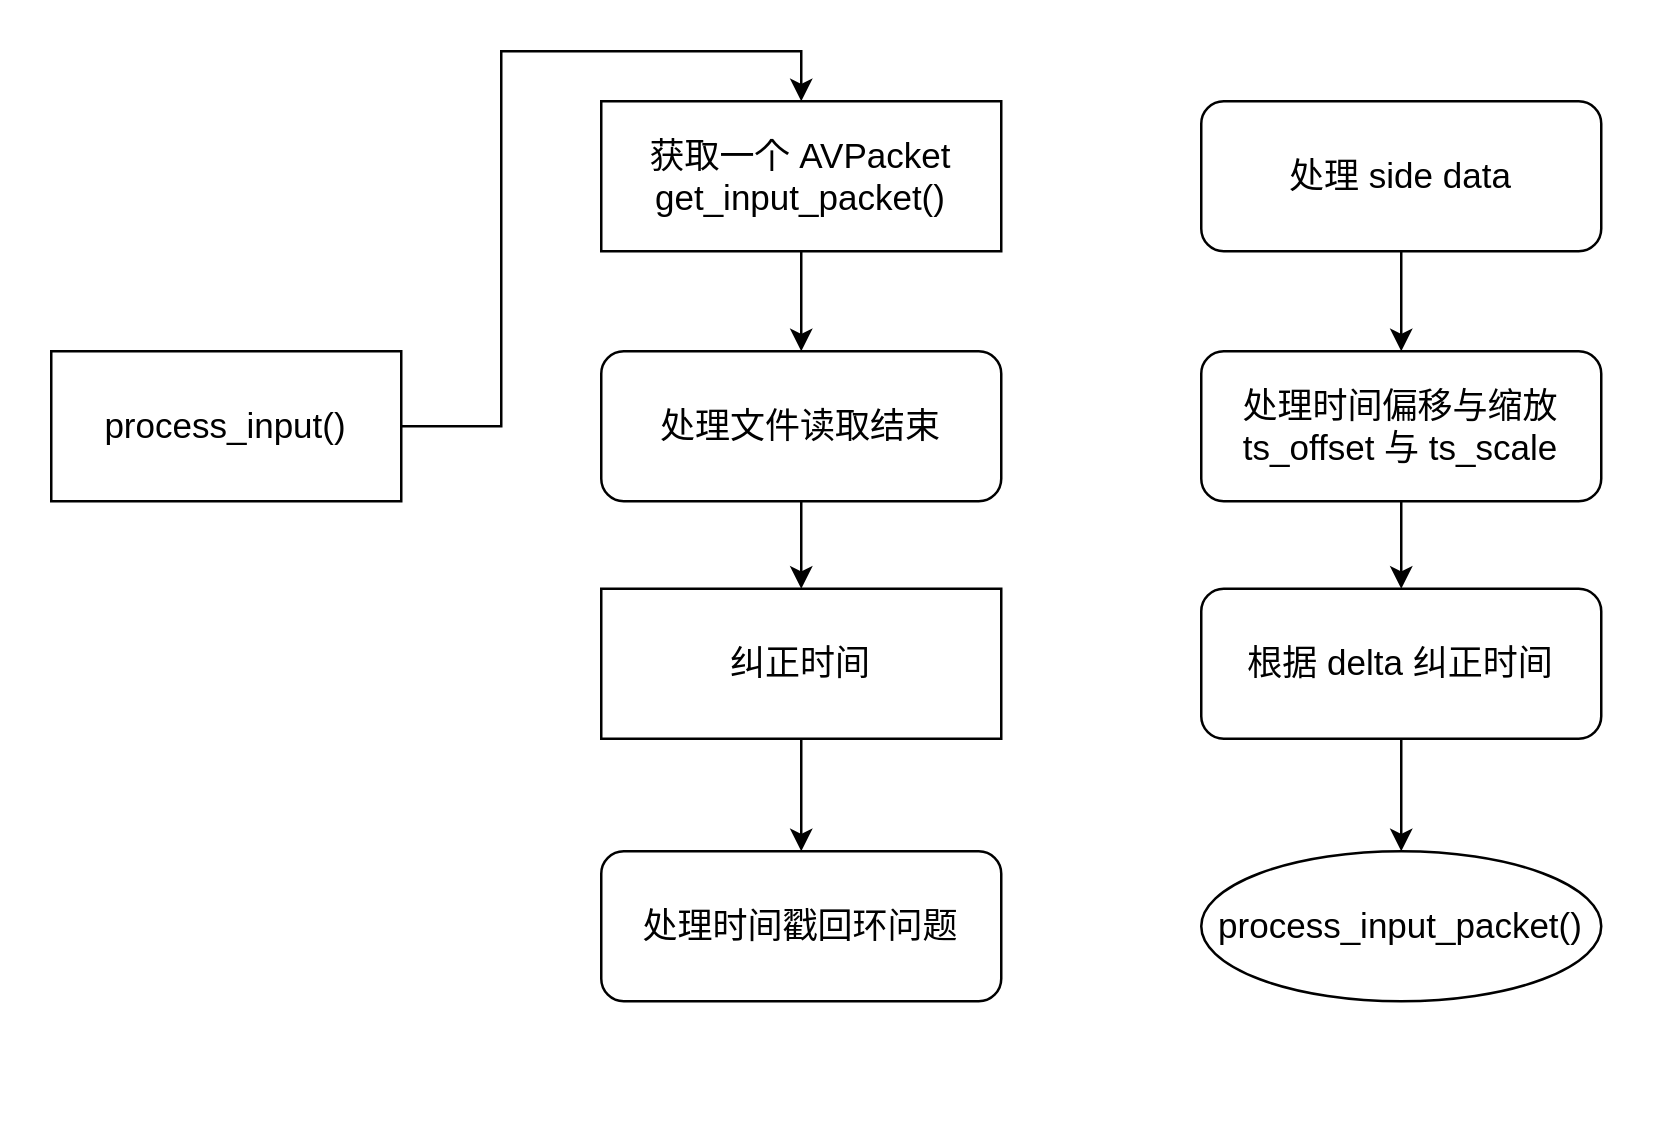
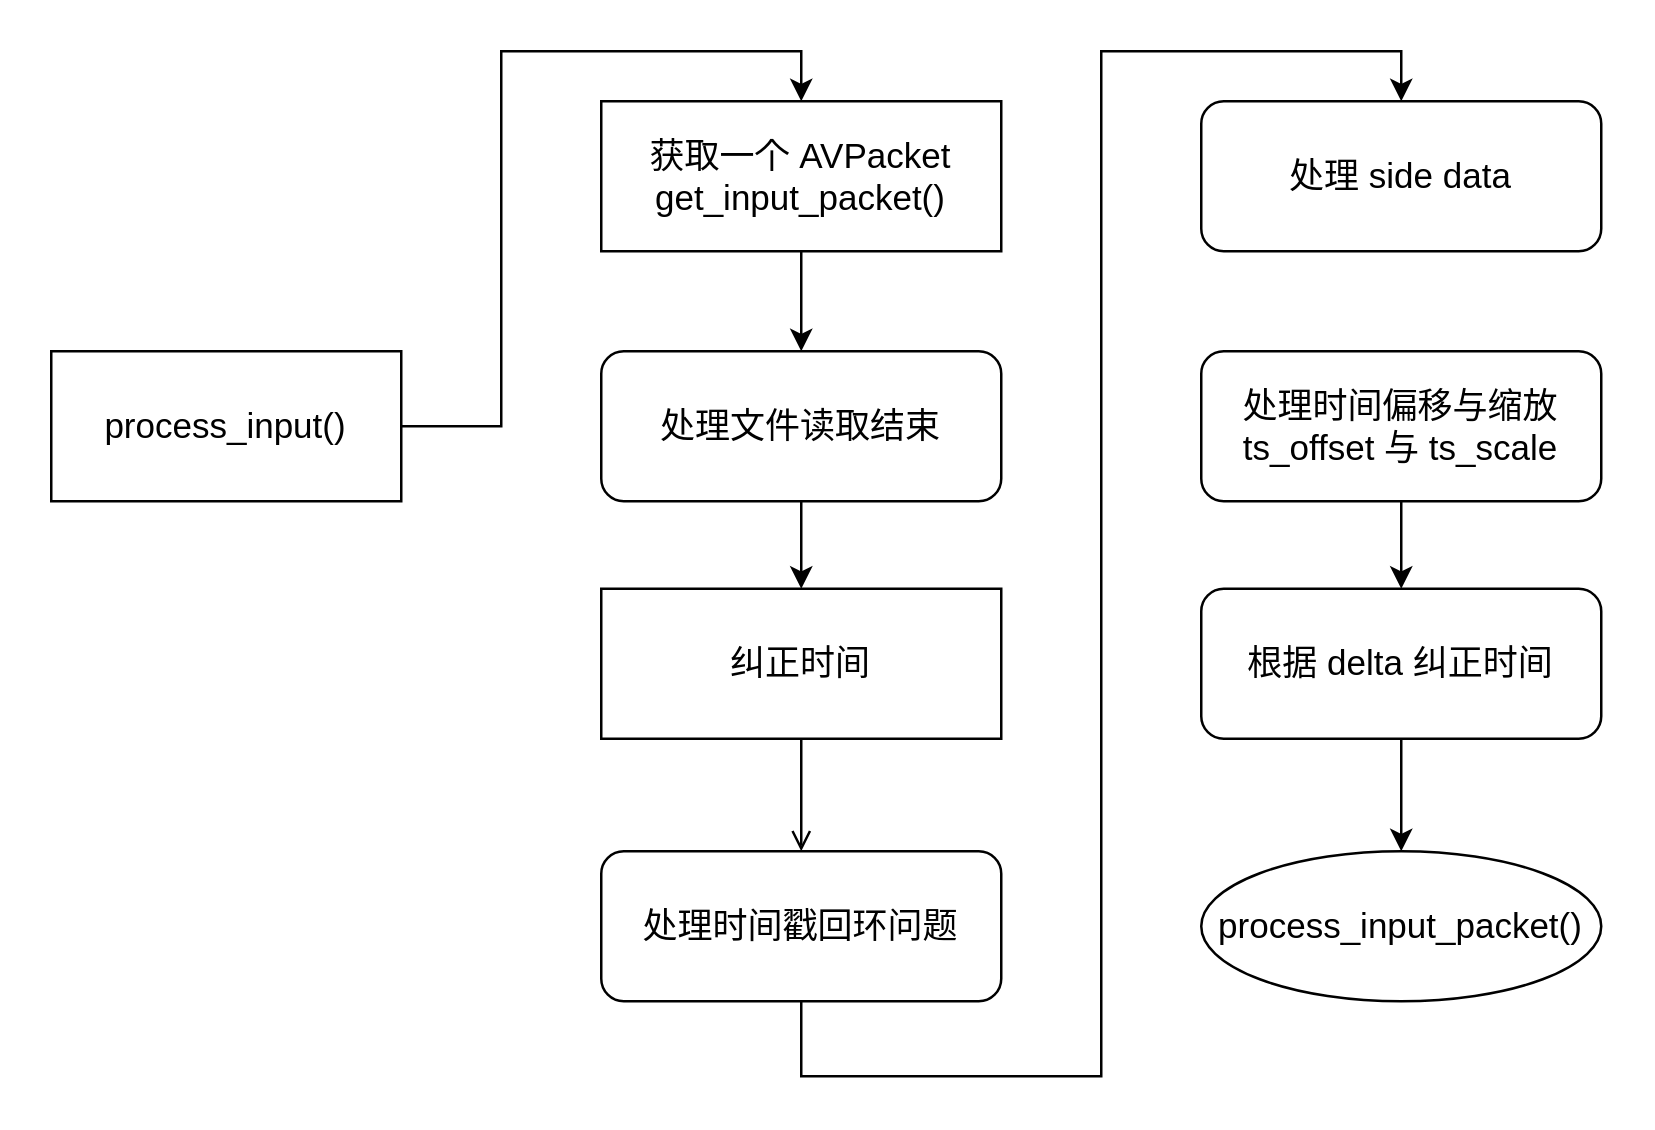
edge "处理 side data" -> "处理时间偏移与缩放 ts_offset 与 ts_scale": removed
edge "处理时间戳回环问题" -> "处理 side data": added
edge "纠正时间" -> "处理时间戳回环问题": arrowhead classic -> open
